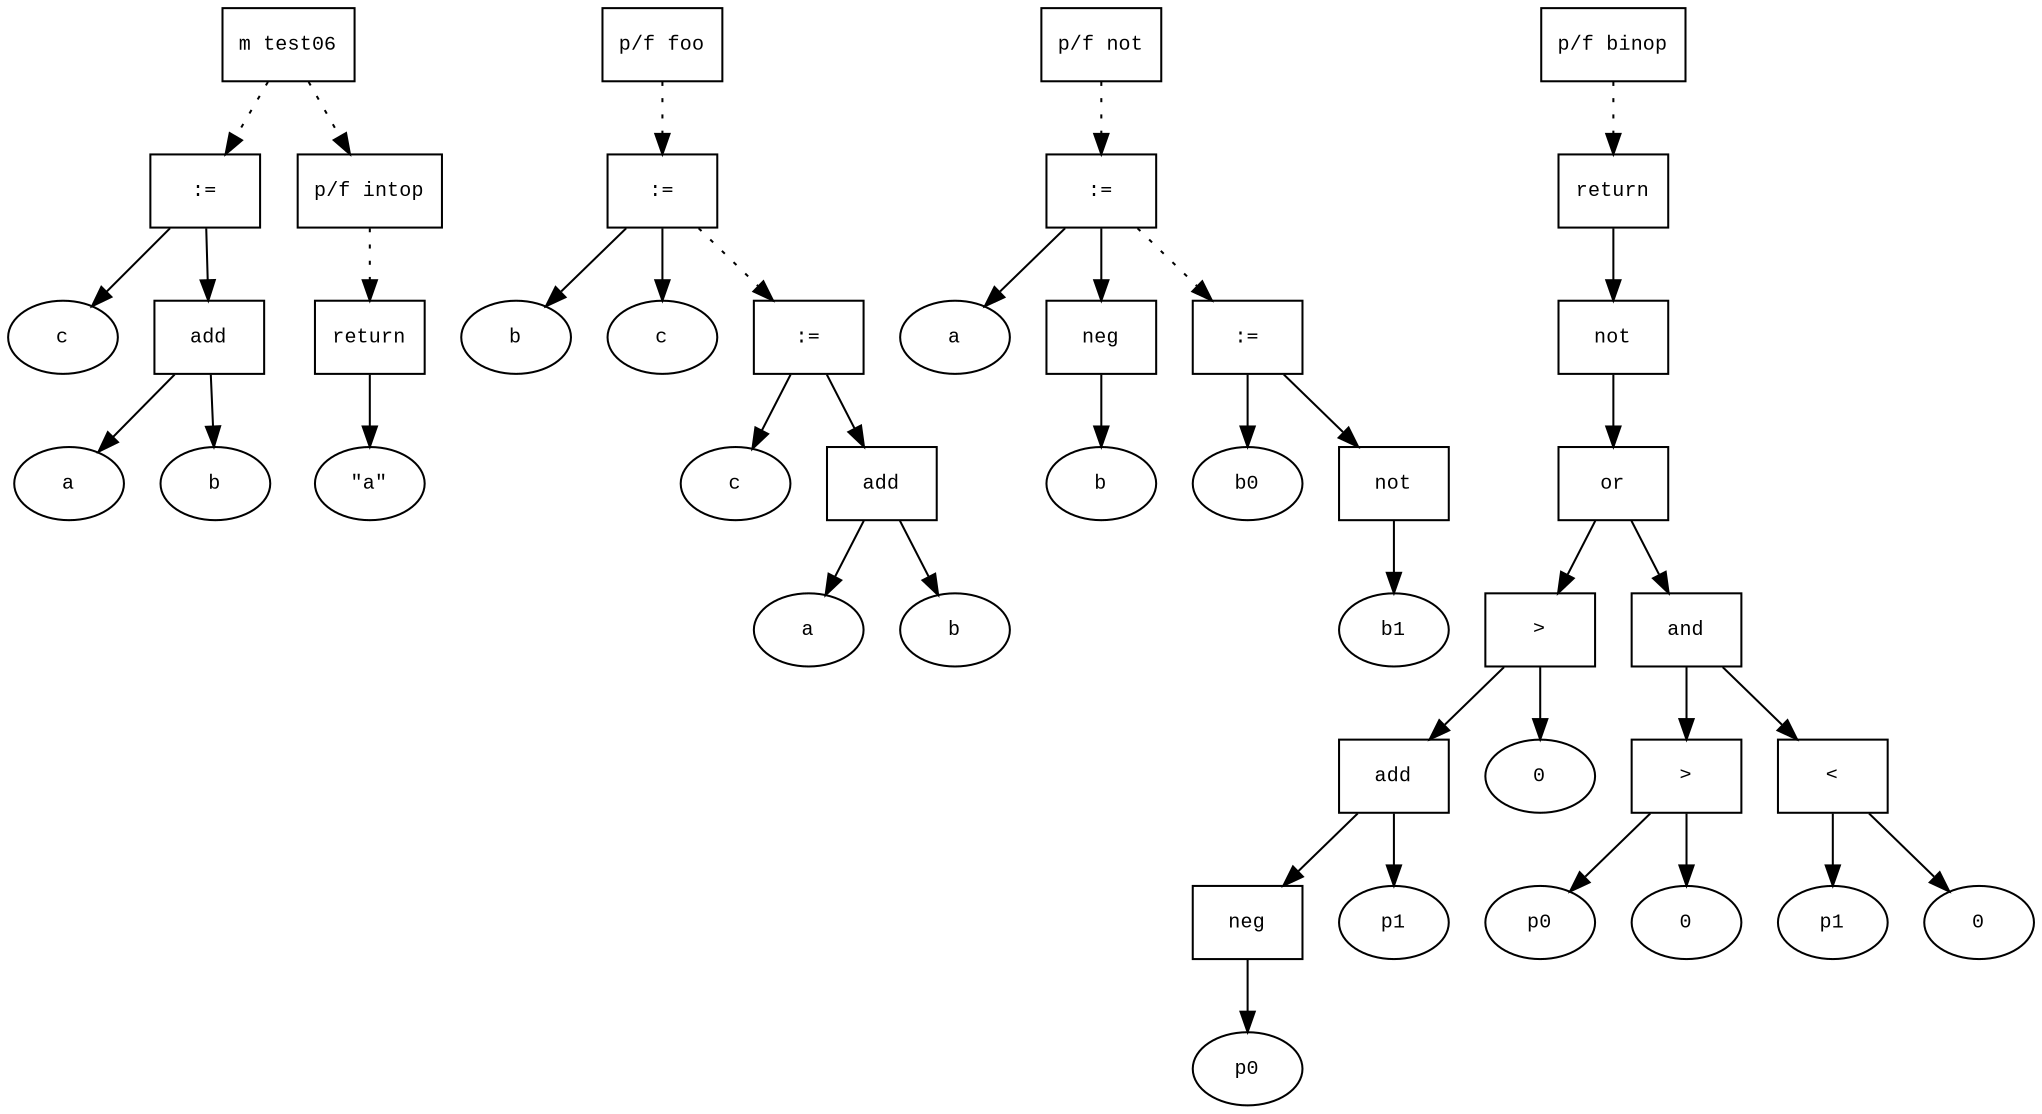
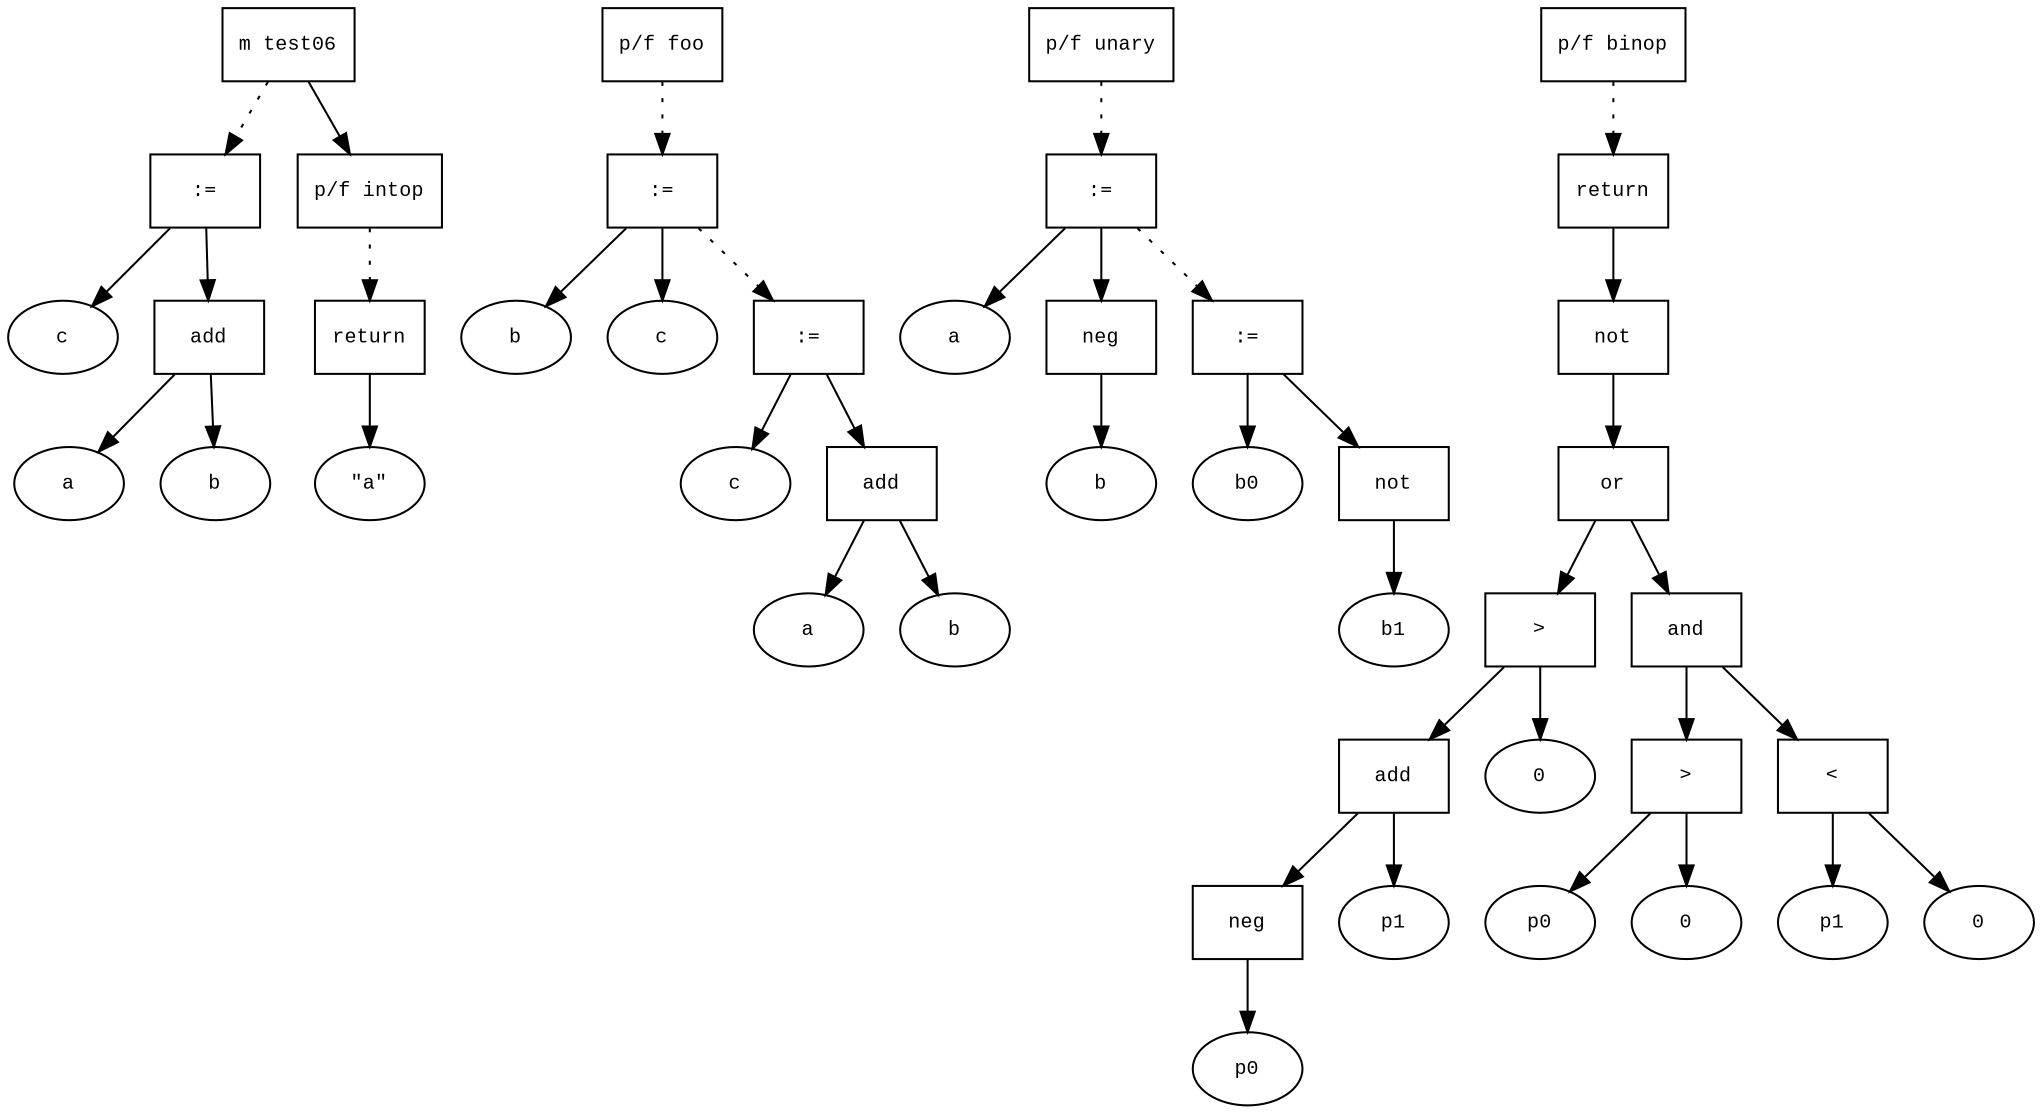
node "p/f not": label "p/f not" -> "p/f unary"
edge "m test06" -> "p/f intop": style dotted -> solid
